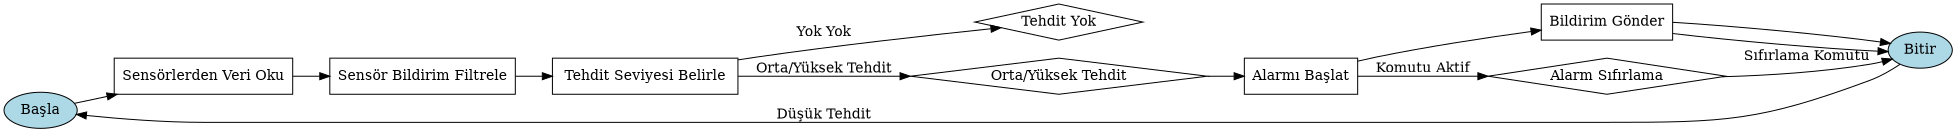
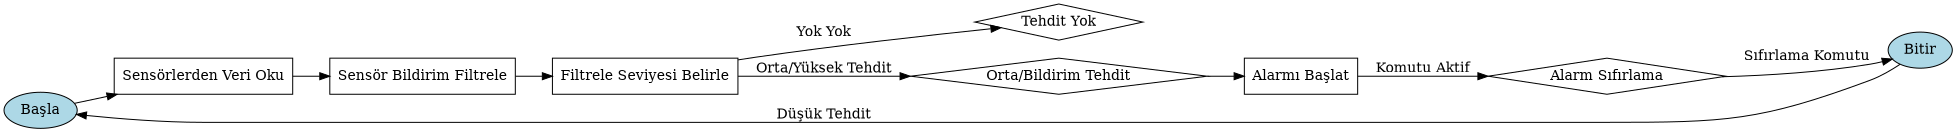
node "Bildirim Gönder": removed
node "Tehdit Seviyesi Belirle": label "Tehdit Seviyesi Belirle" -> "Filtrele Seviyesi Belirle"
node "Orta/Yüksek Tehdit": label "Orta/Yüksek Tehdit" -> "Orta/Bildirim Tehdit"
